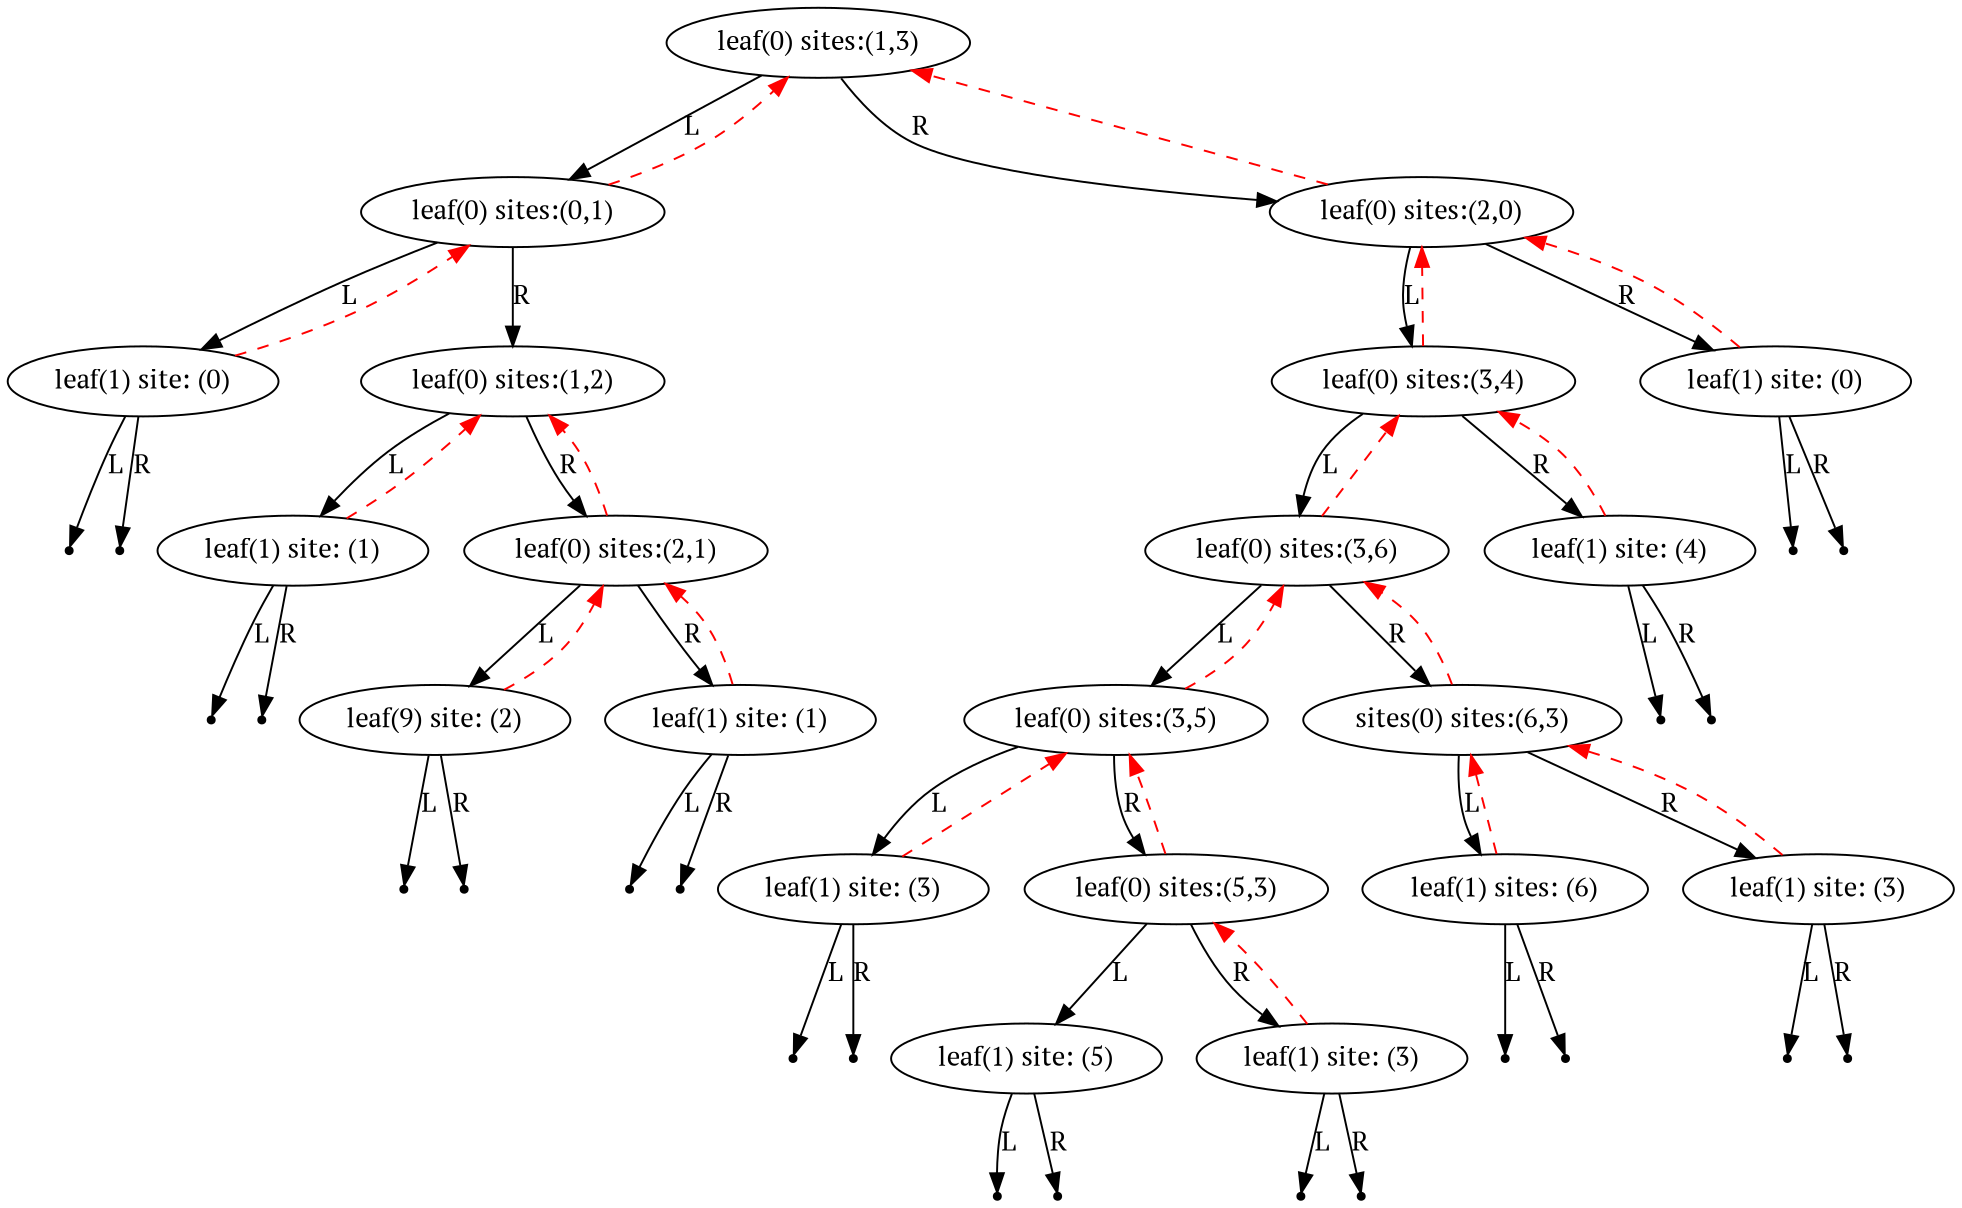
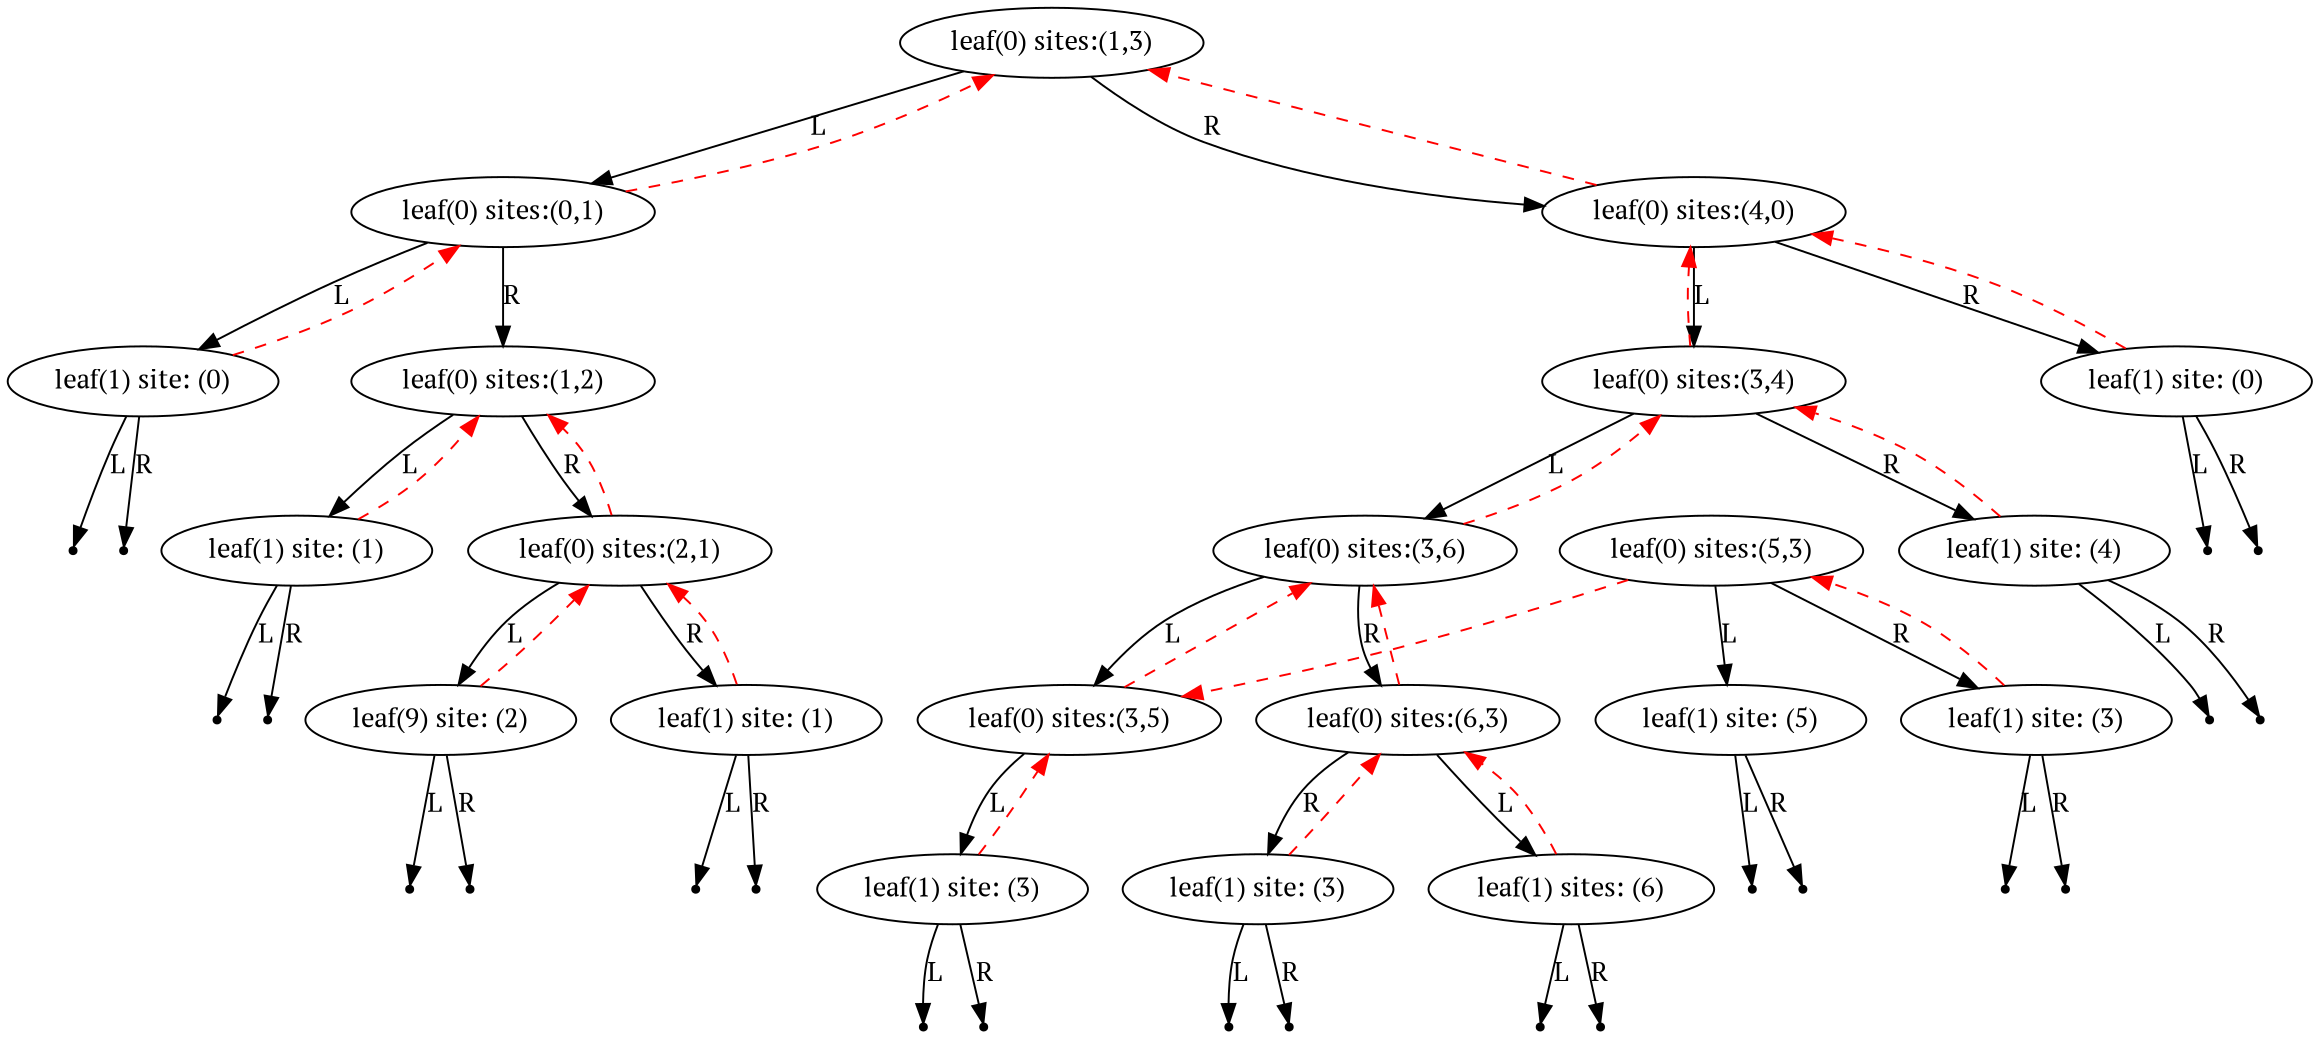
node "leaf(0) sites:(2,0)": label "leaf(0) sites:(2,0)" -> "leaf(0) sites:(4,0)"
node "sites(0) sites:(6,3)": label "sites(0) sites:(6,3)" -> "leaf(0) sites:(6,3)"
edge "leaf(0) sites:(3,5)" -> "leaf(0) sites:(5,3)": removed, label "R"
